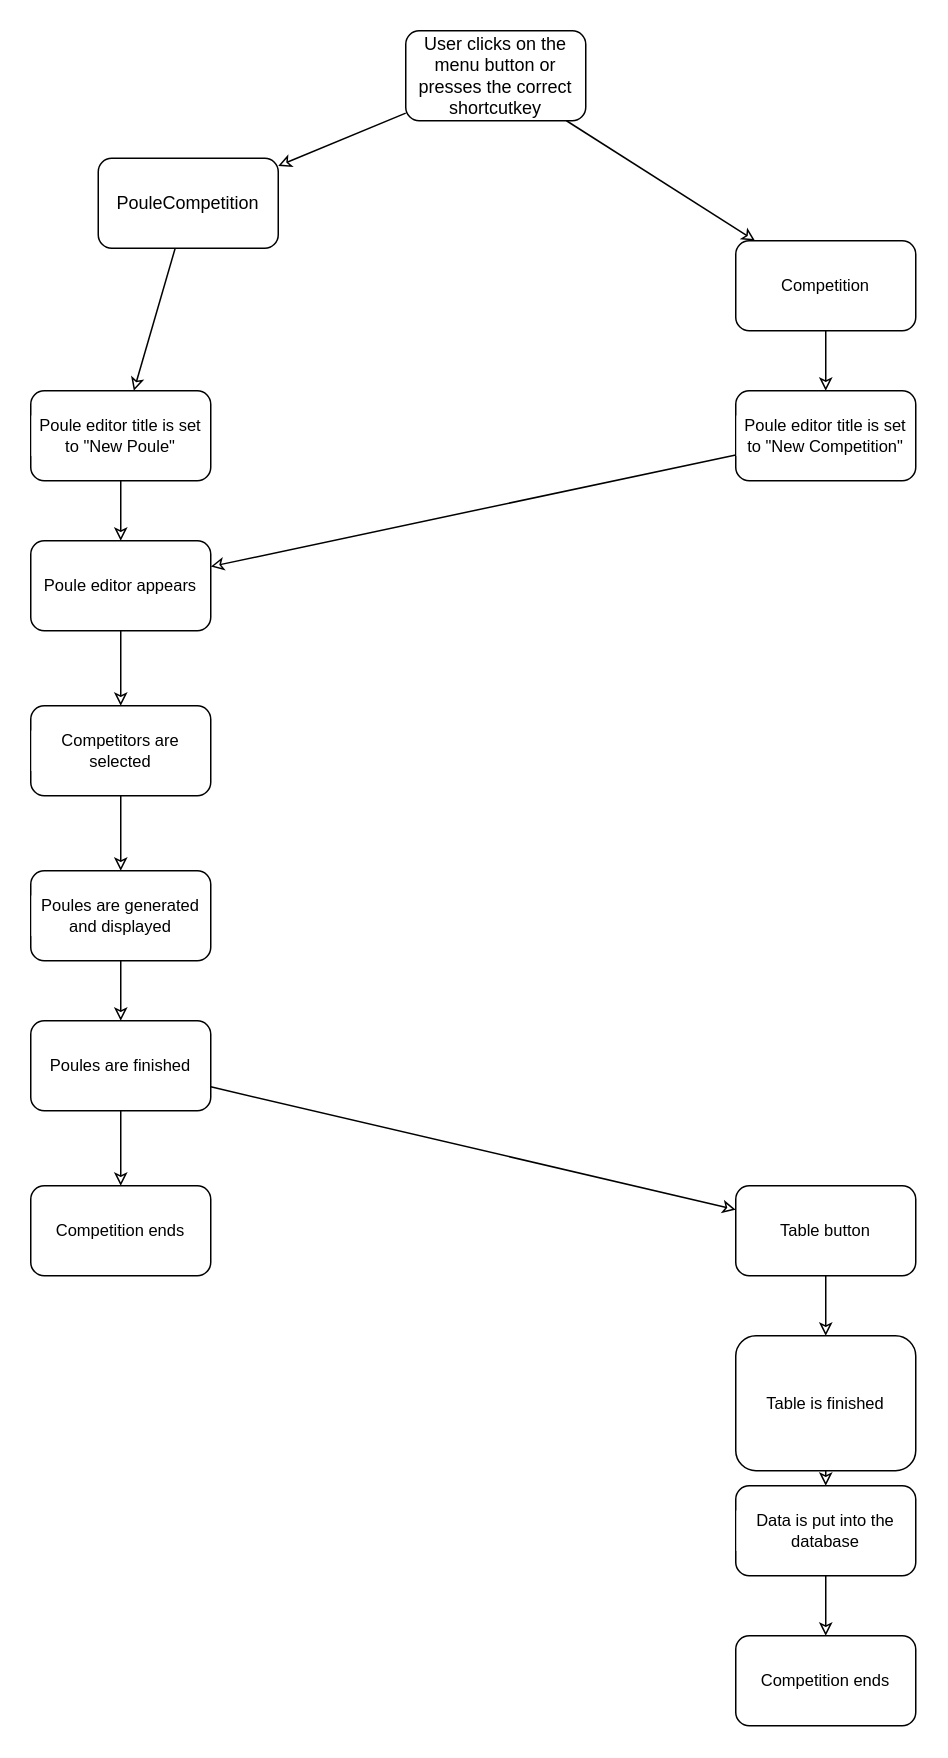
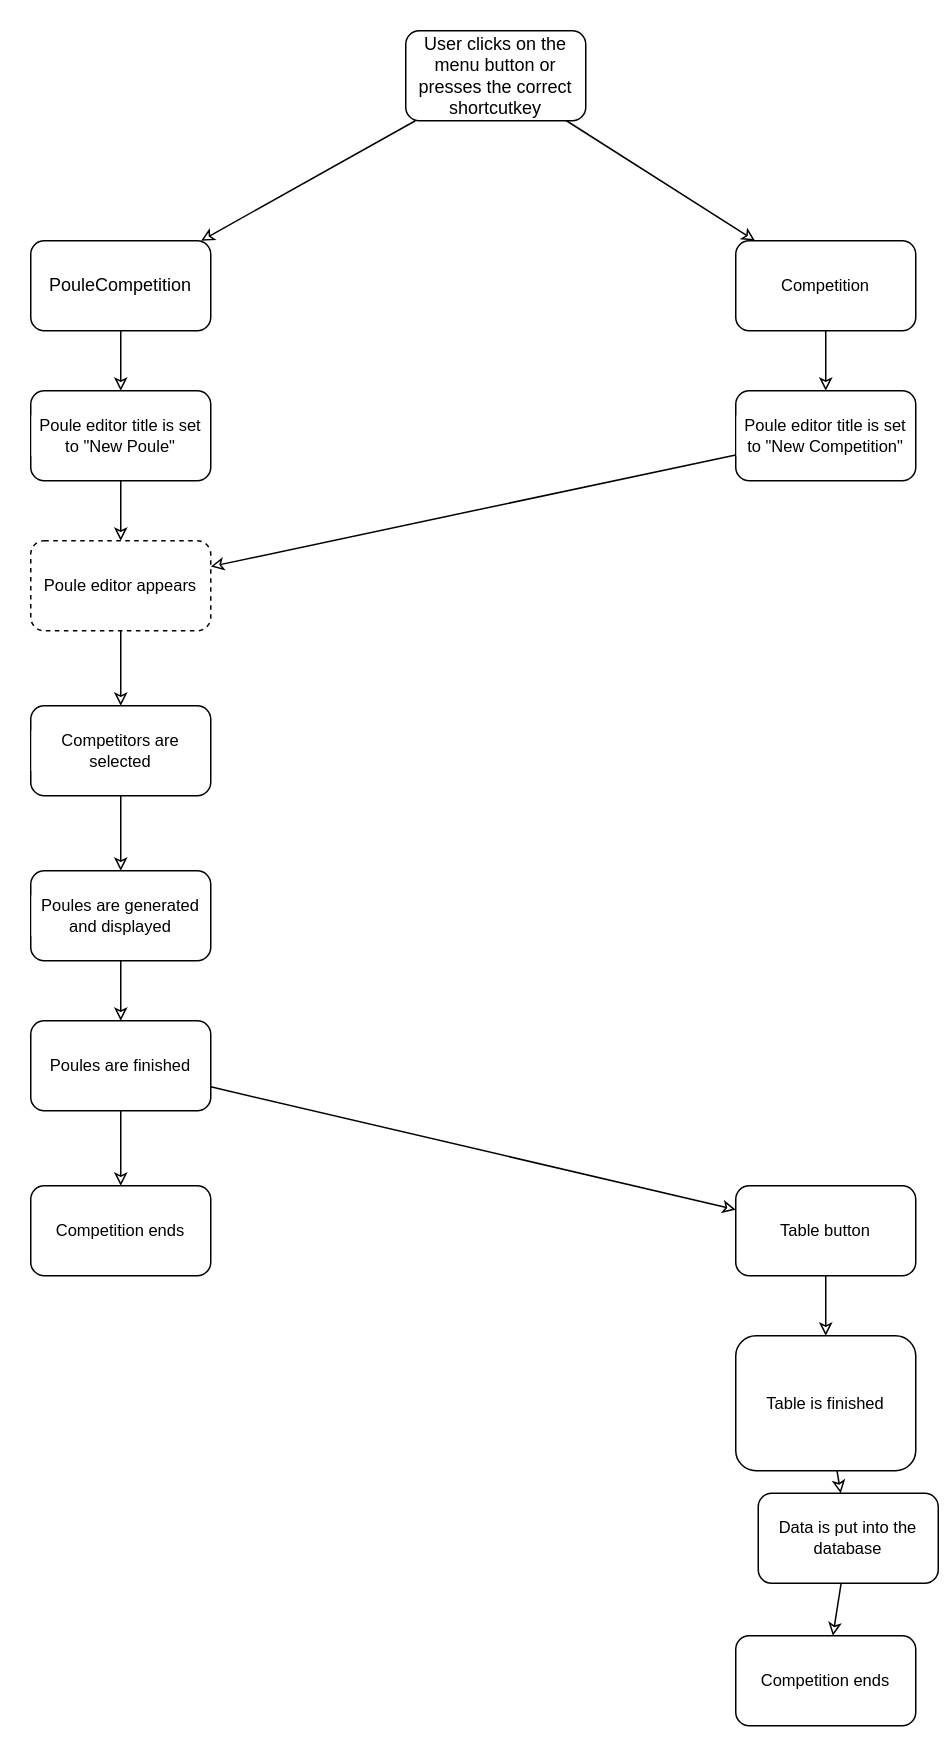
node "PouleCompetition": moved (188, 203) -> (121, 286)
node "Poule editor appears": style solid -> dashed
node "Data is put into the database": moved (826, 1531) -> (848, 1538)
